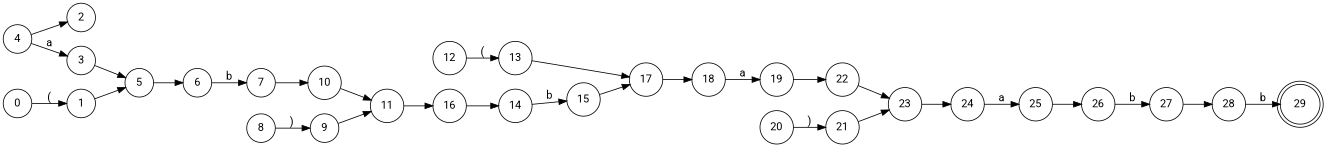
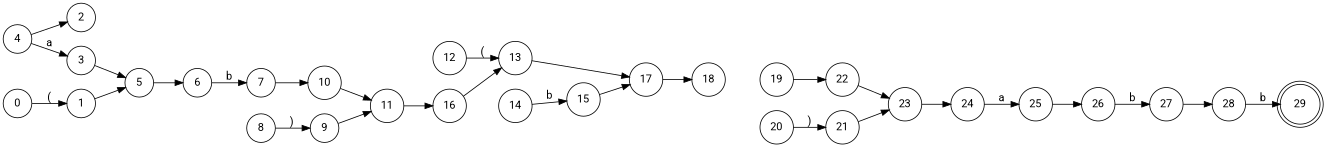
edge "18" -> "19": removed, label "a"
edge "16" -> "14": now "16" -> "13"
